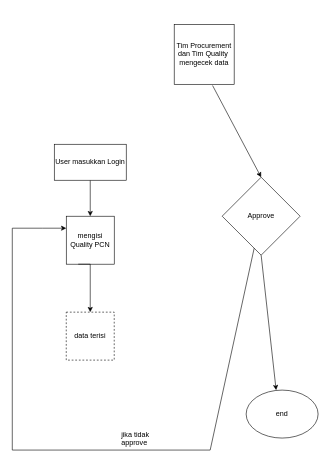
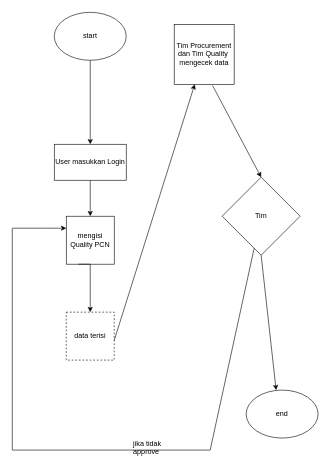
node "start": added
edge "start" -> "User masukkan Login": added
edge "data terisi" -> "Tim Procurement dan Tim Quality mengecek data": added
node "Approve": label "Approve" -> "Tim"
node "jika tidak approve": moved (135, 438) -> (147, 447)
